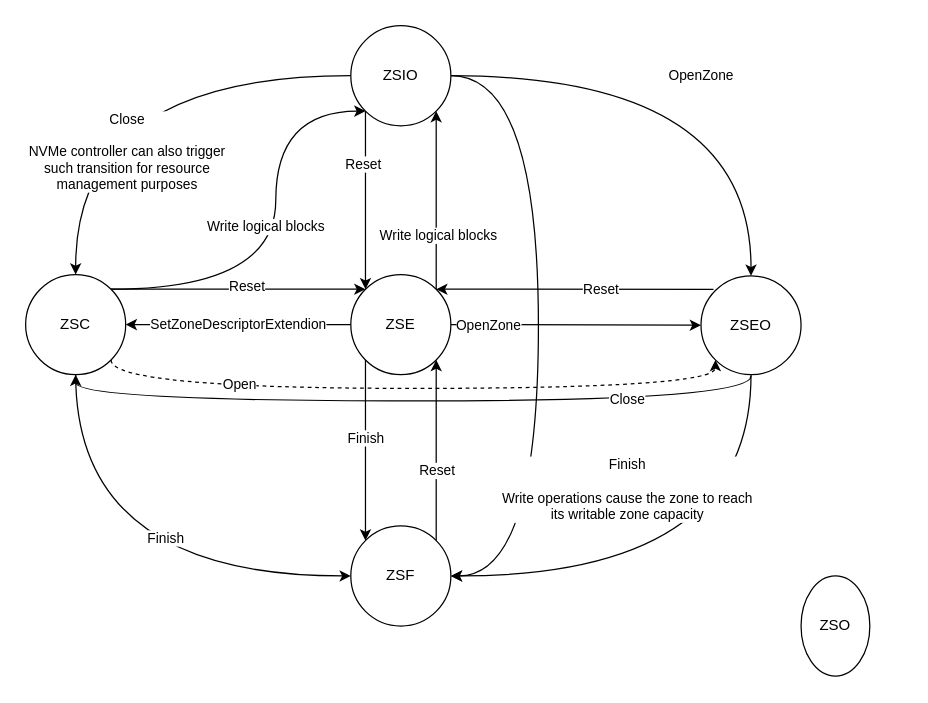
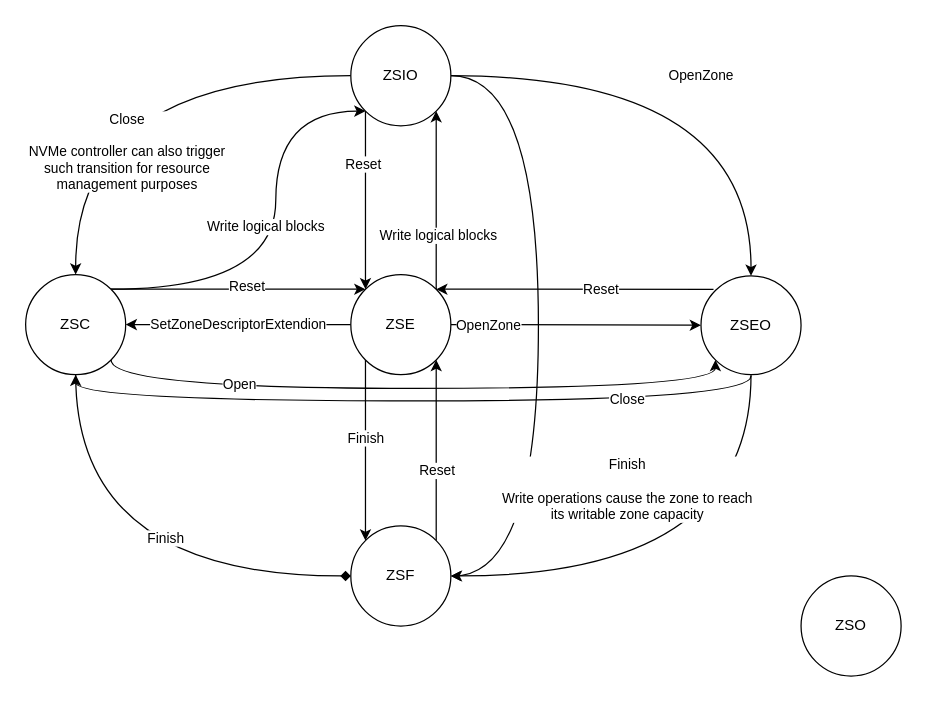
edge "ZSC" -> "ZSEO": style dashed -> solid
edge "ZSIO" -> "ZSF": arrowhead classic -> open
edge "ZSC" -> "ZSF": arrowhead classic -> diamond
node "ZSO": size 69x100 -> 100x100
